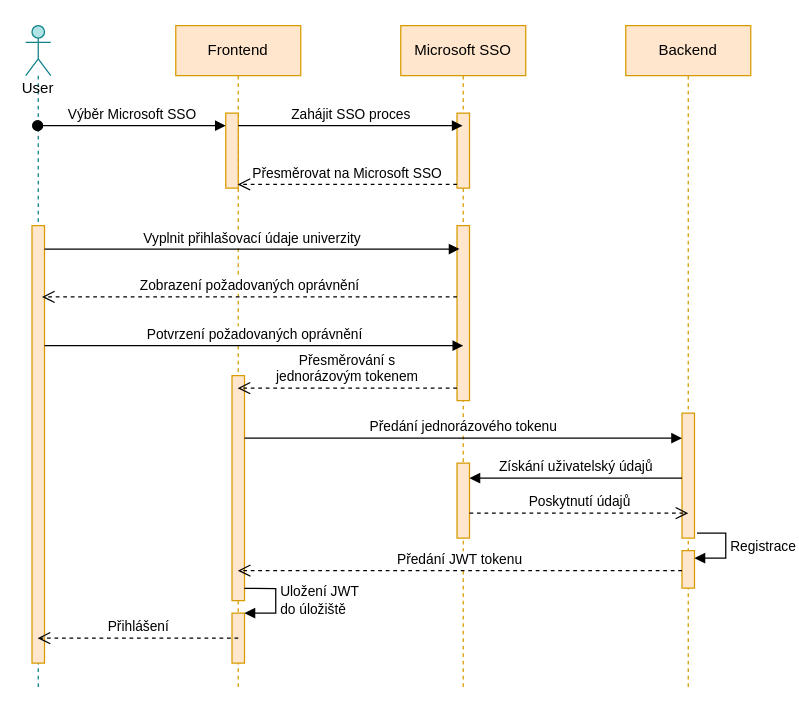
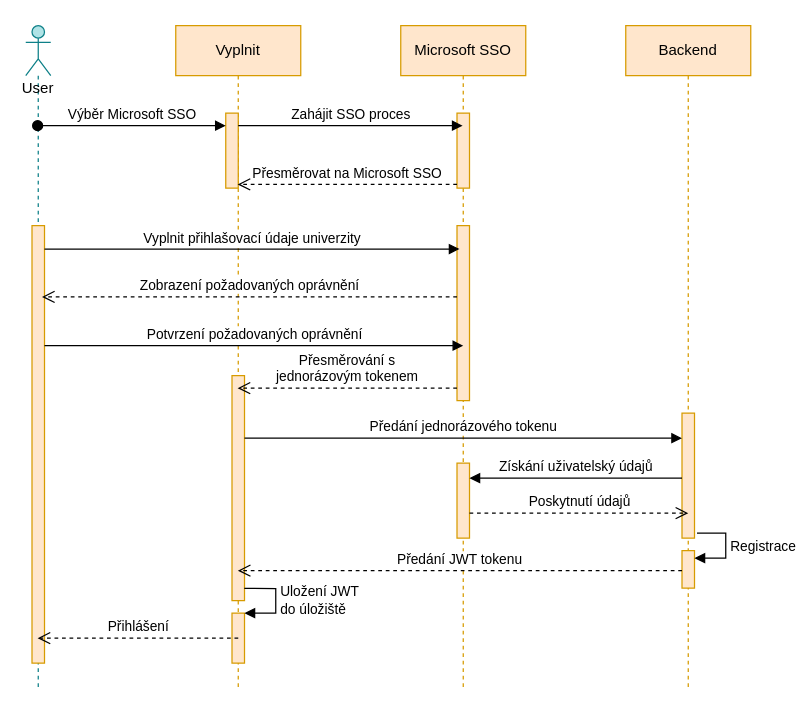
node "Frontend": label "Frontend" -> "Vyplnit"
